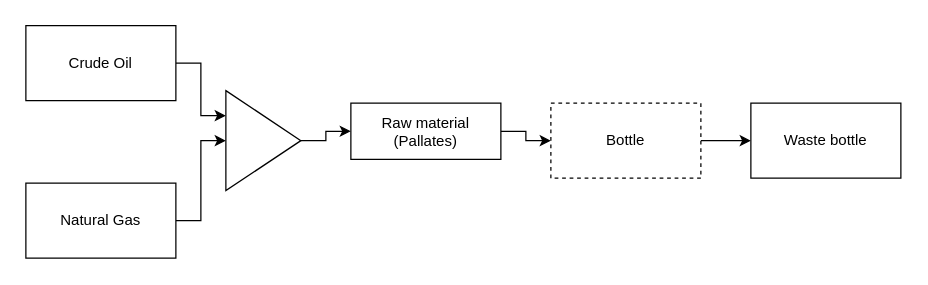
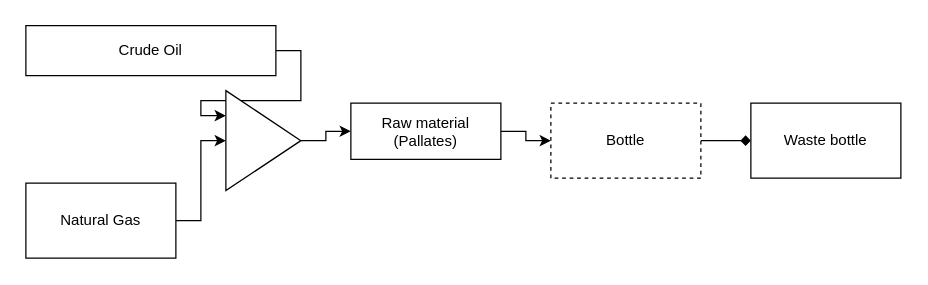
node "Crude Oil": size 150x75 -> 250x50
edge "Bottle" -> "Waste bottle": arrowhead classic -> diamond
